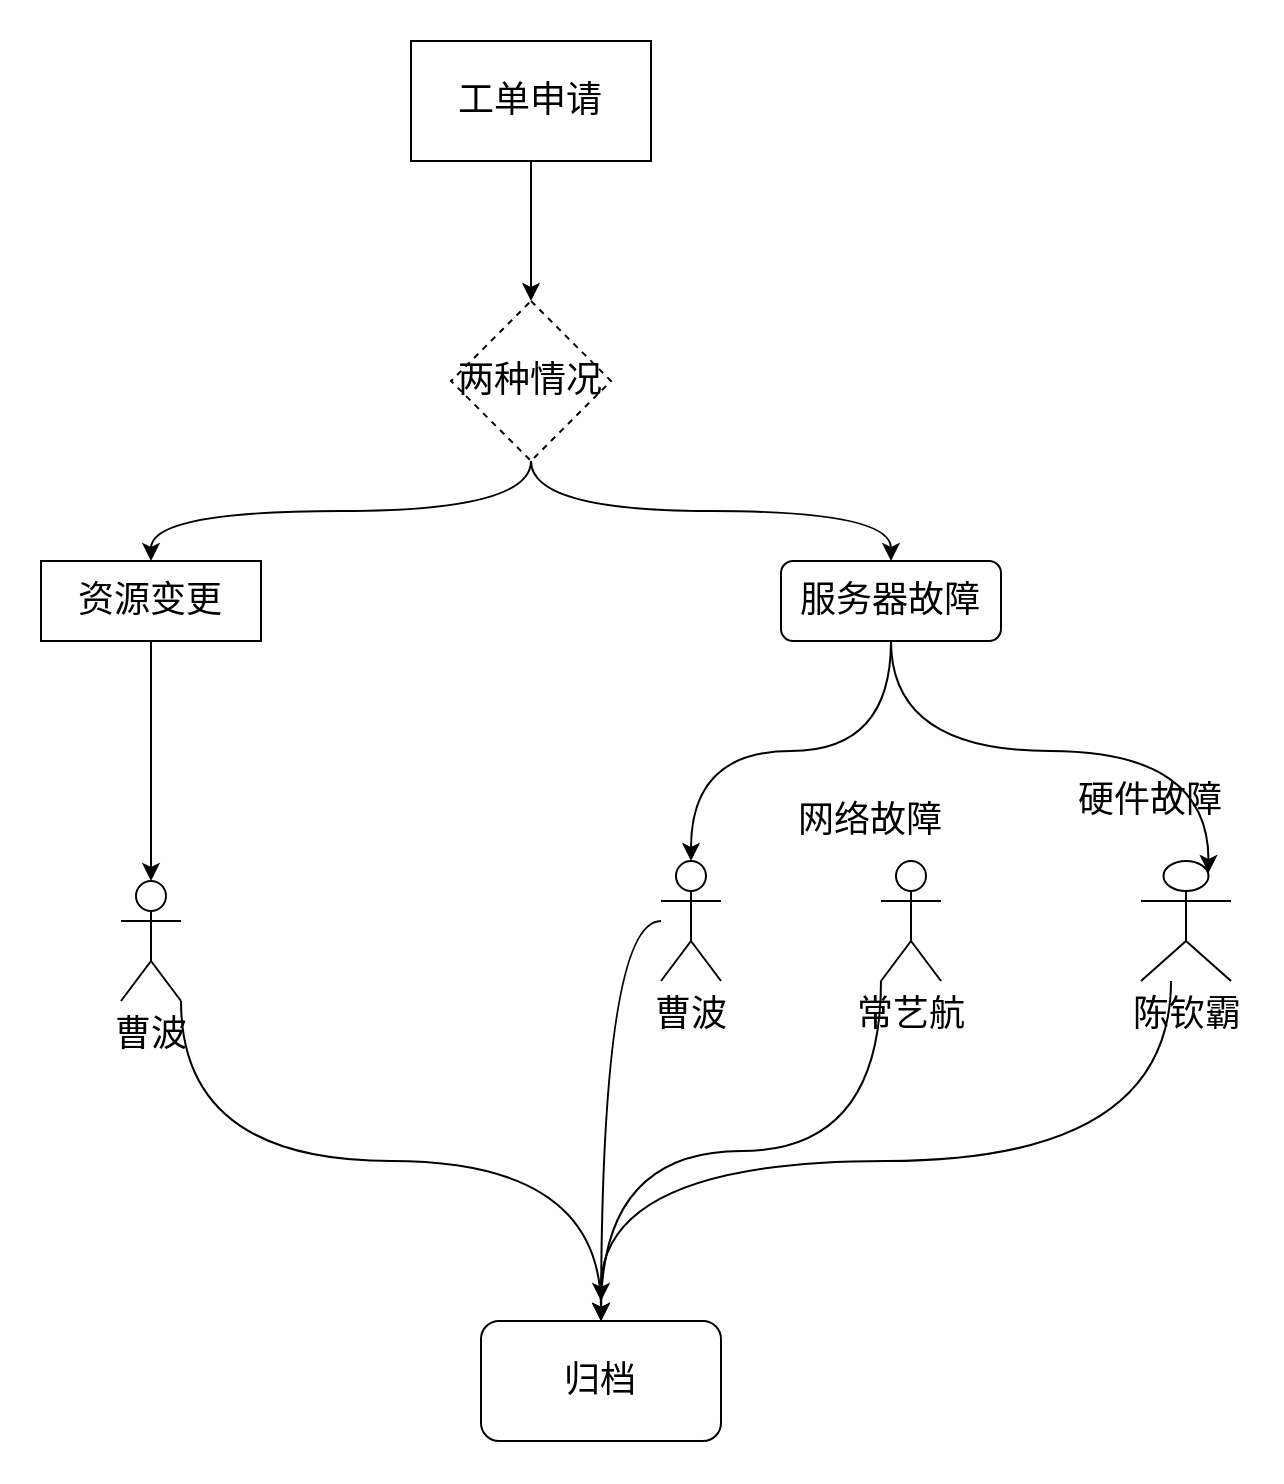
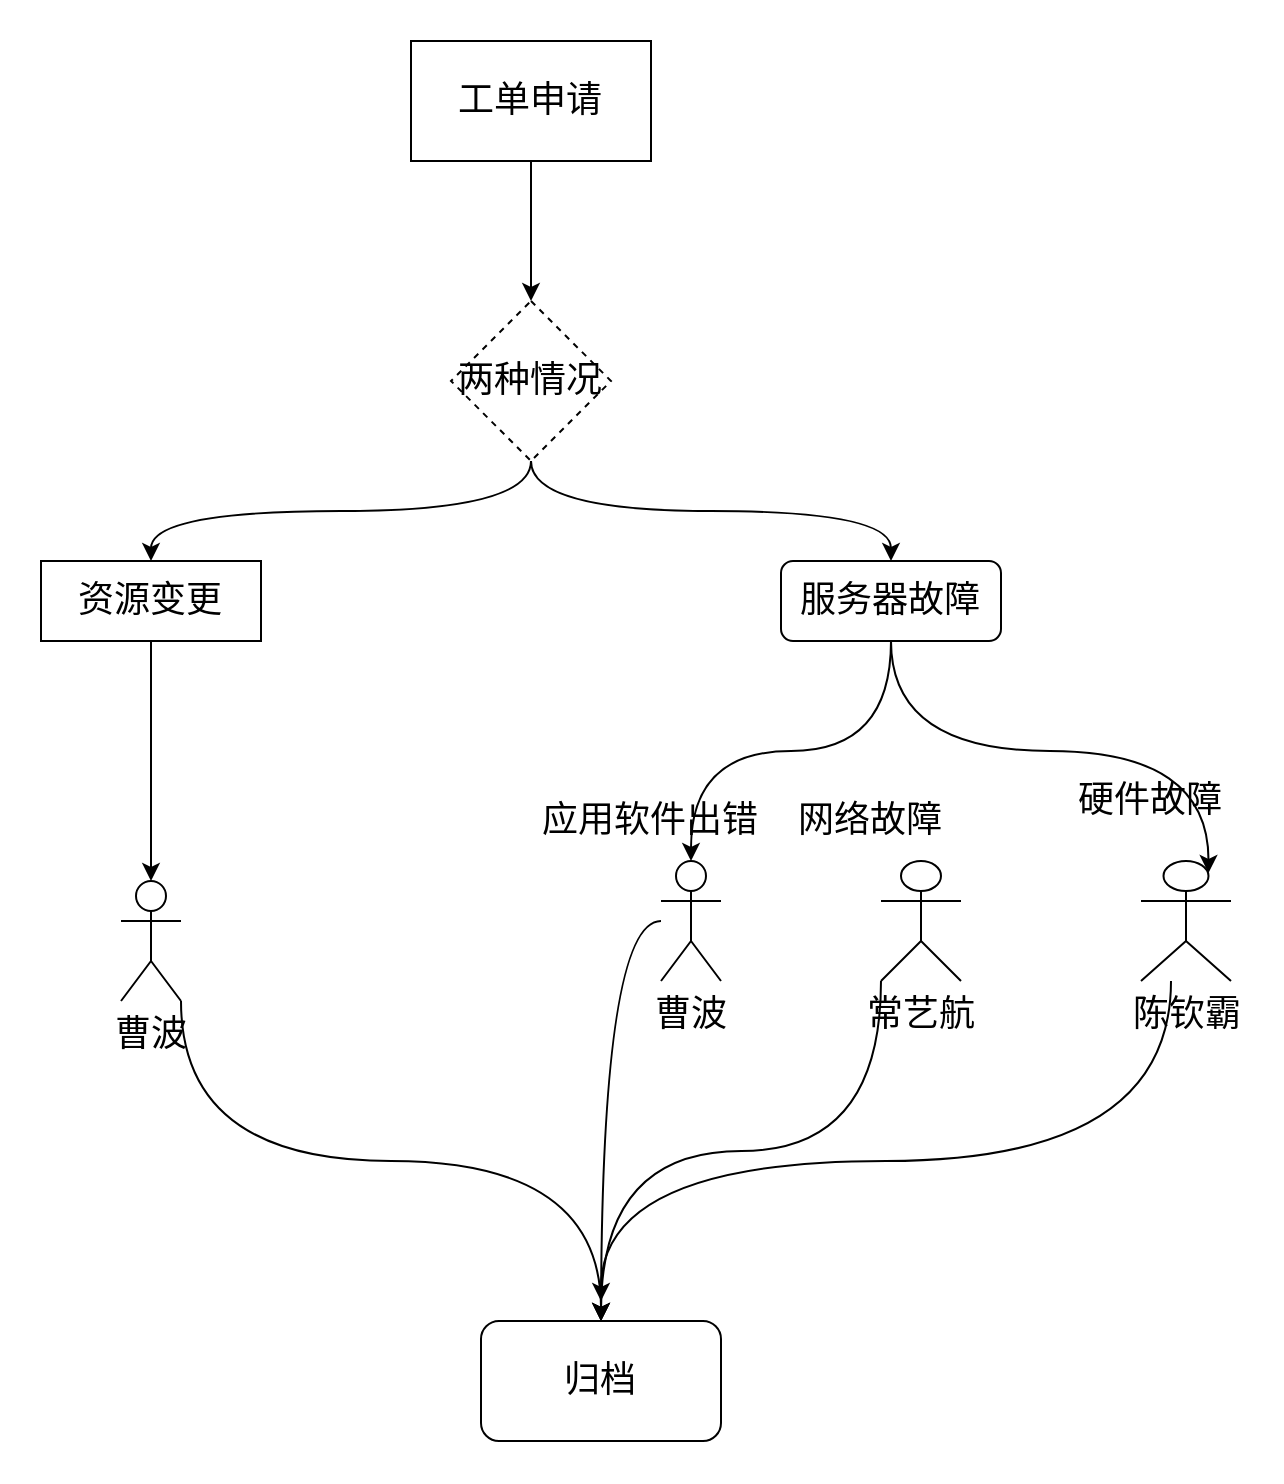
node "应用软件出错": added
node "常艺航": size 60x120 -> 80x120
